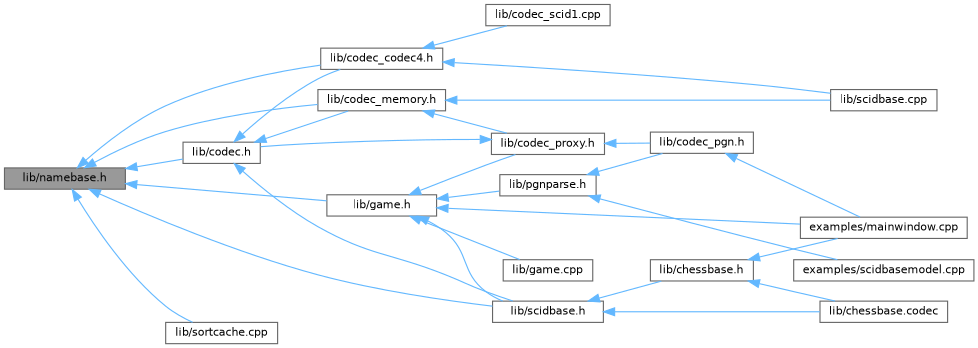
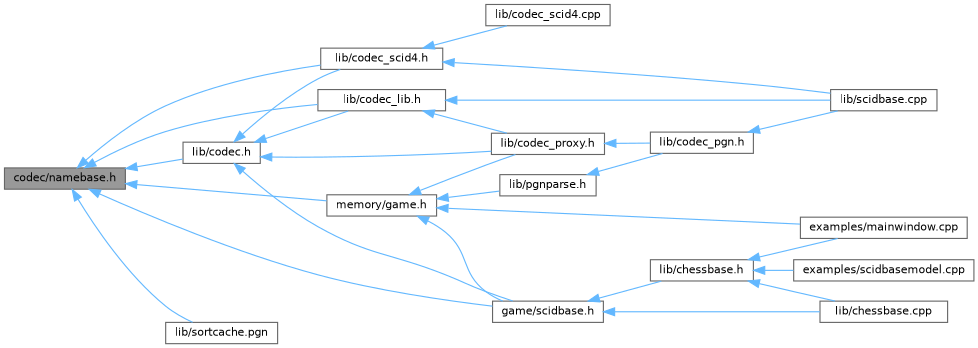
node "lib/codec_scid1.cpp": label "lib/codec_scid1.cpp" -> "lib/codec_scid4.cpp"
node "lib/codec_codec4.h": label "lib/codec_codec4.h" -> "lib/codec_scid4.h"
node "lib/codec_memory.h": label "lib/codec_memory.h" -> "lib/codec_lib.h"
edge "lib/codec.h" -> "lib/codec_proxy.h": reversed
node "lib/namebase.h": label "lib/namebase.h" -> "codec/namebase.h"
edge "examples/mainwindow.cpp" -> "lib/codec_pgn.h": now "lib/scidbase.cpp" -> "lib/codec_pgn.h"
node "lib/game.h": label "lib/game.h" -> "memory/game.h"
edge "examples/scidbasemodel.cpp" -> "lib/pgnparse.h": now "examples/scidbasemodel.cpp" -> "lib/chessbase.h"
node "lib/game.cpp": removed
node "lib/scidbase.h": label "lib/scidbase.h" -> "game/scidbase.h"
node "lib/chessbase.codec": label "lib/chessbase.codec" -> "lib/chessbase.cpp"
node "lib/sortcache.cpp": label "lib/sortcache.cpp" -> "lib/sortcache.pgn"
